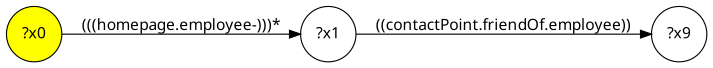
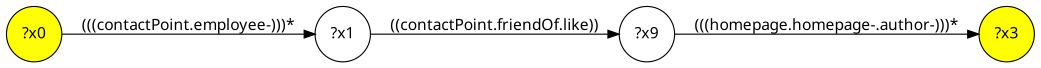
edge "?x0" -> "?x1": label "(((homepage.employee-)))*" -> "(((contactPoint.employee-)))*"
edge "?x1" -> "?x9": label "((contactPoint.friendOf.employee))" -> "((contactPoint.friendOf.like))"
node "?x3": added
